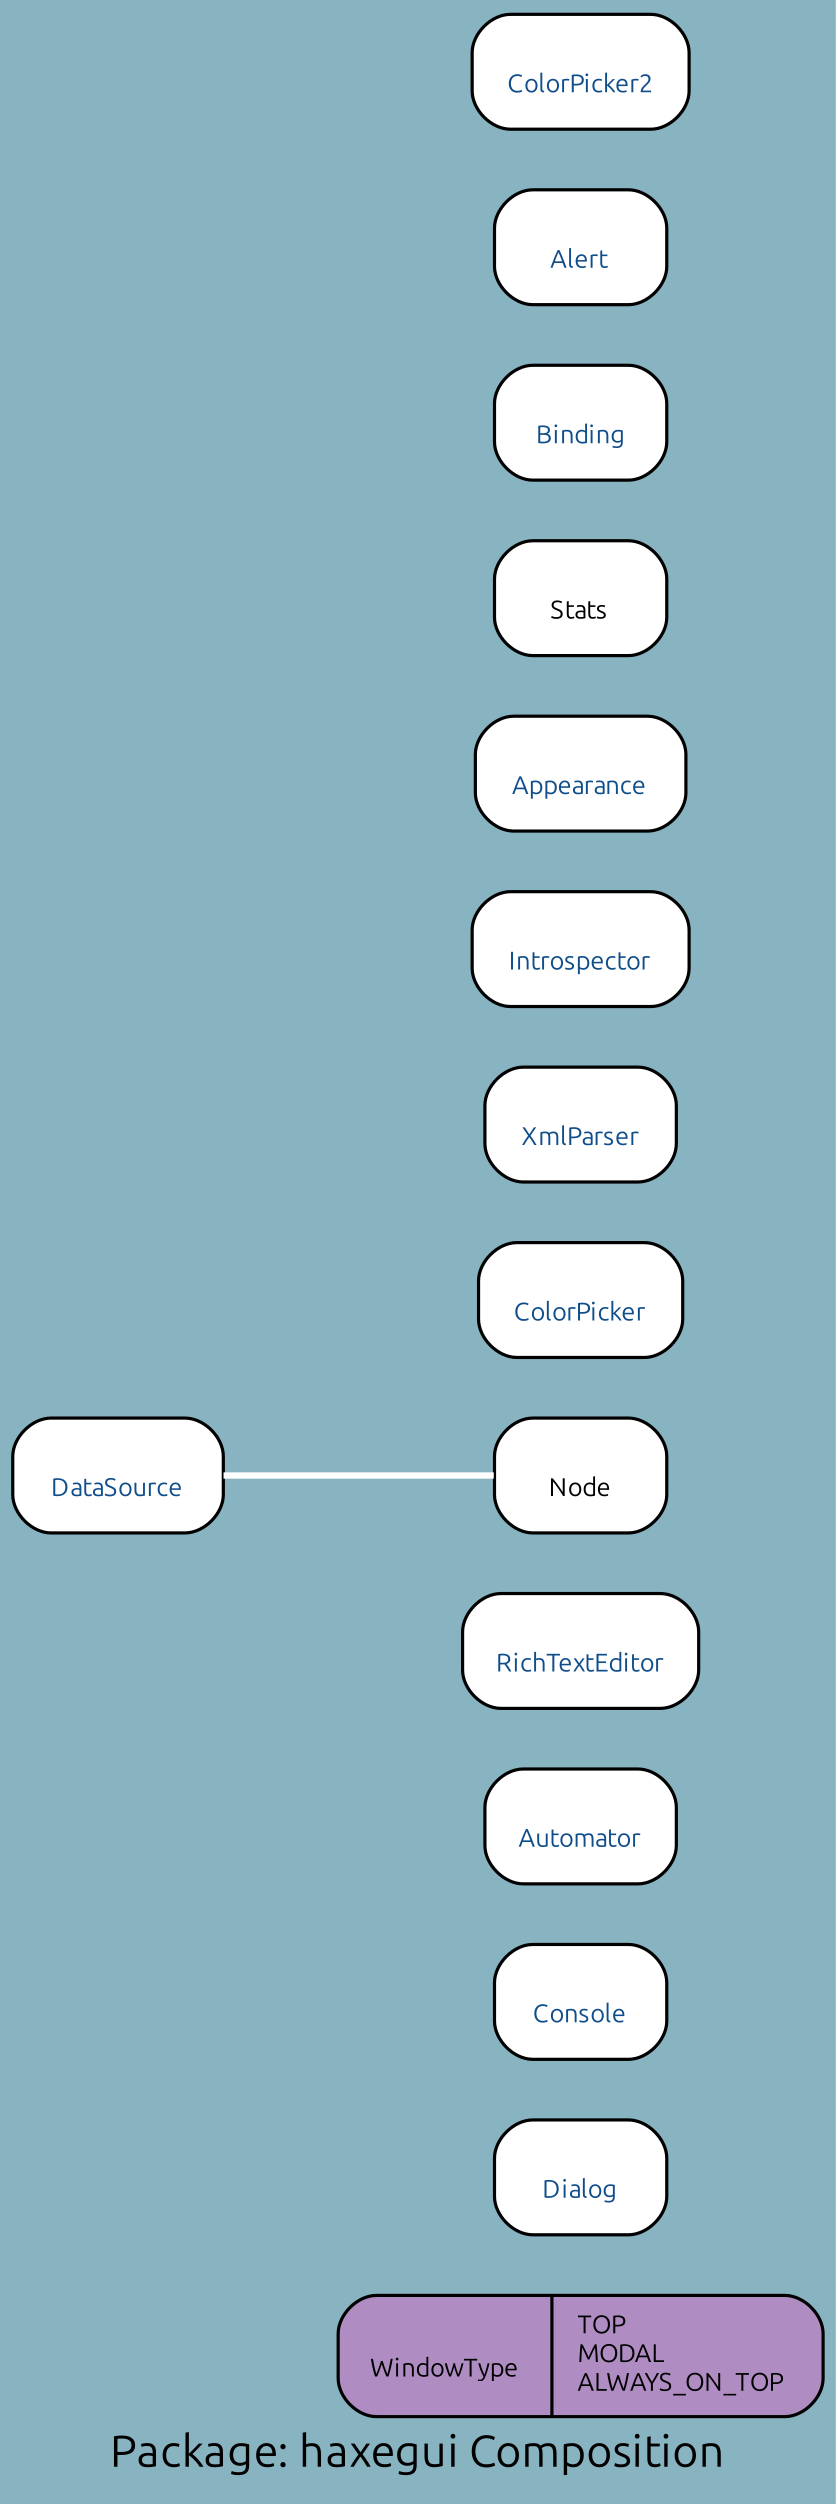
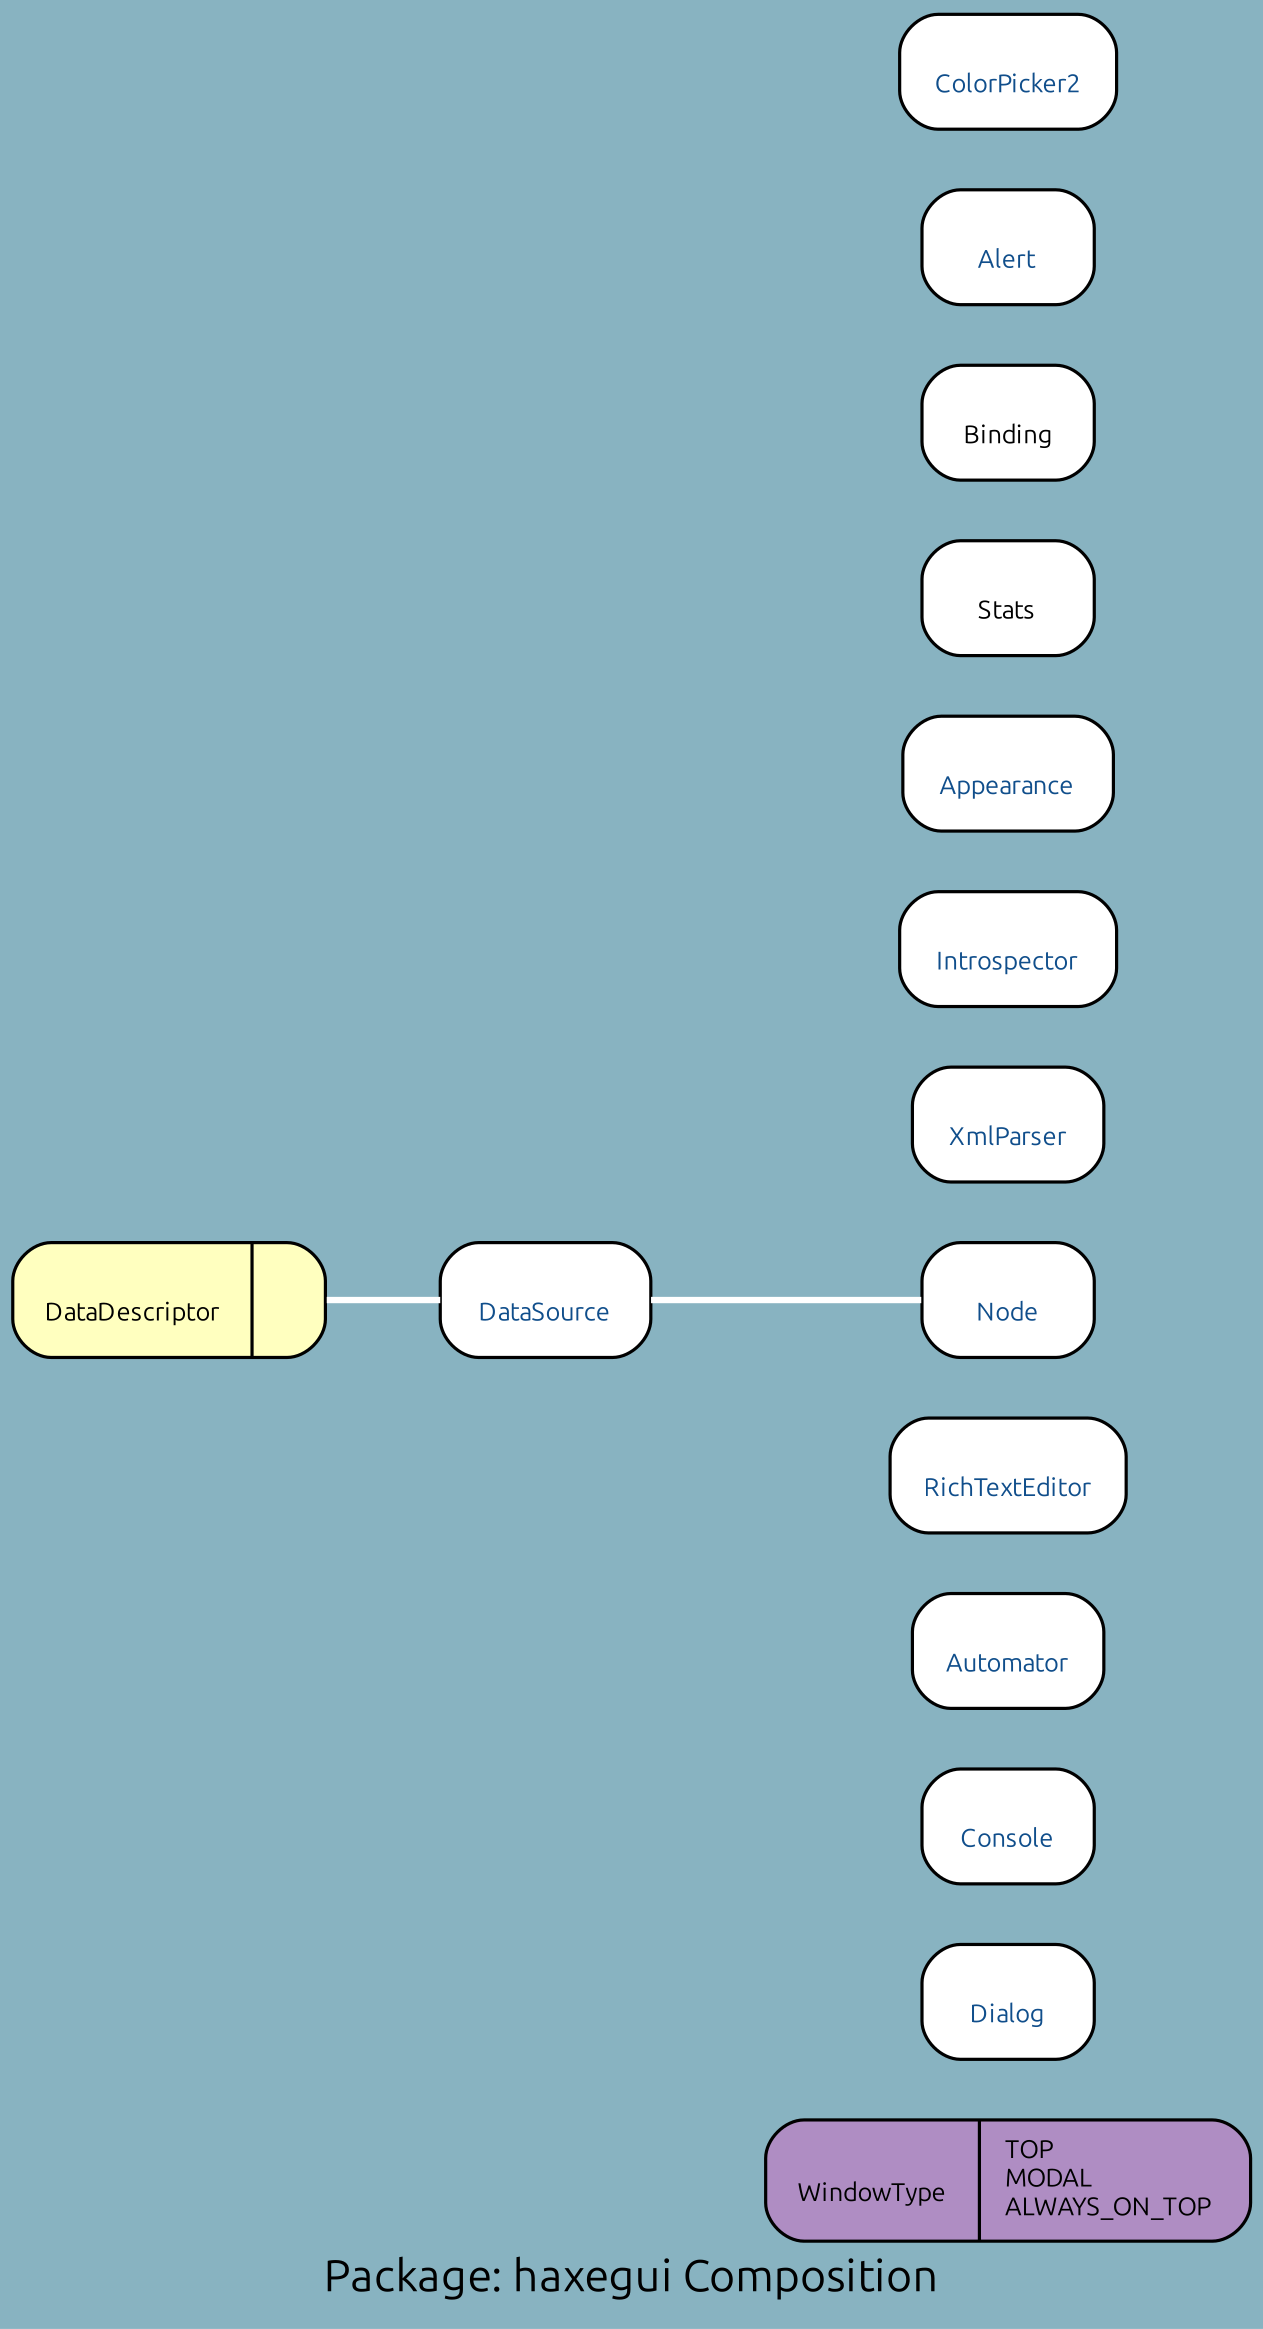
node "Binding": fontcolor #104e8b -> black
node "DataDescriptor": added
node "ColorPicker": removed
node "Node": fontcolor black -> #104e8b
